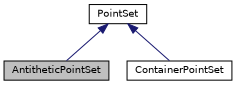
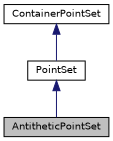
edge "ContainerPointSet" -> "PointSet": reversed
